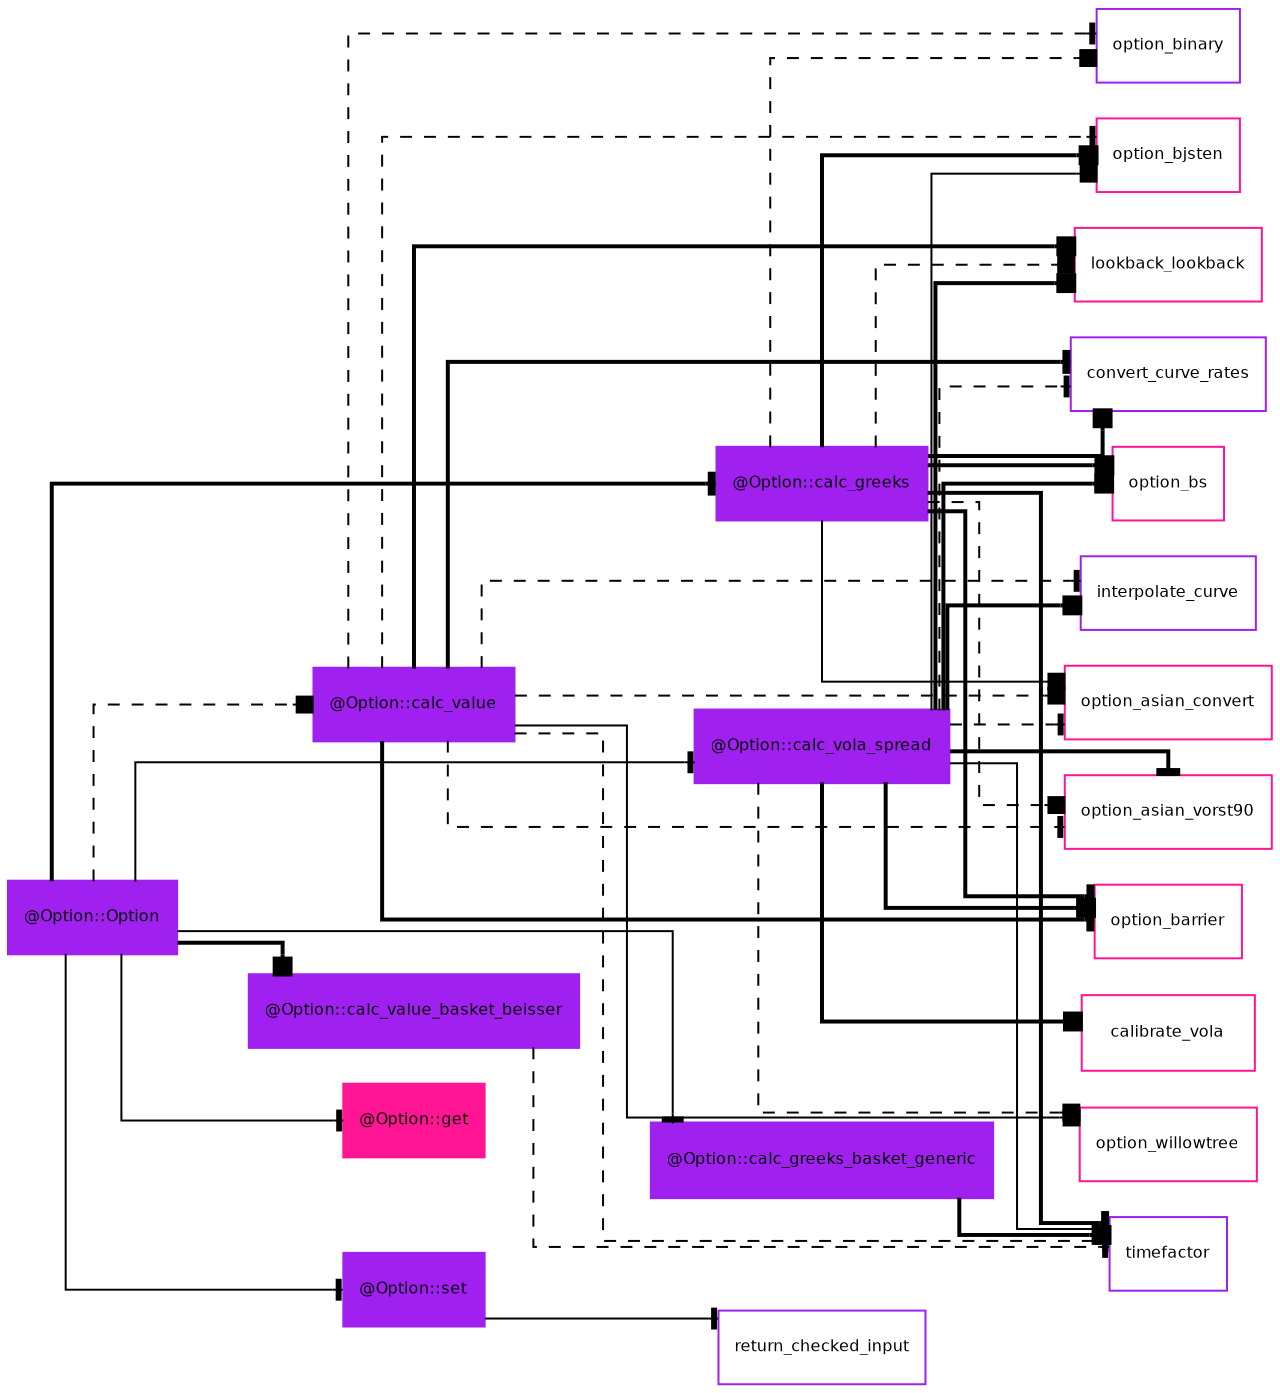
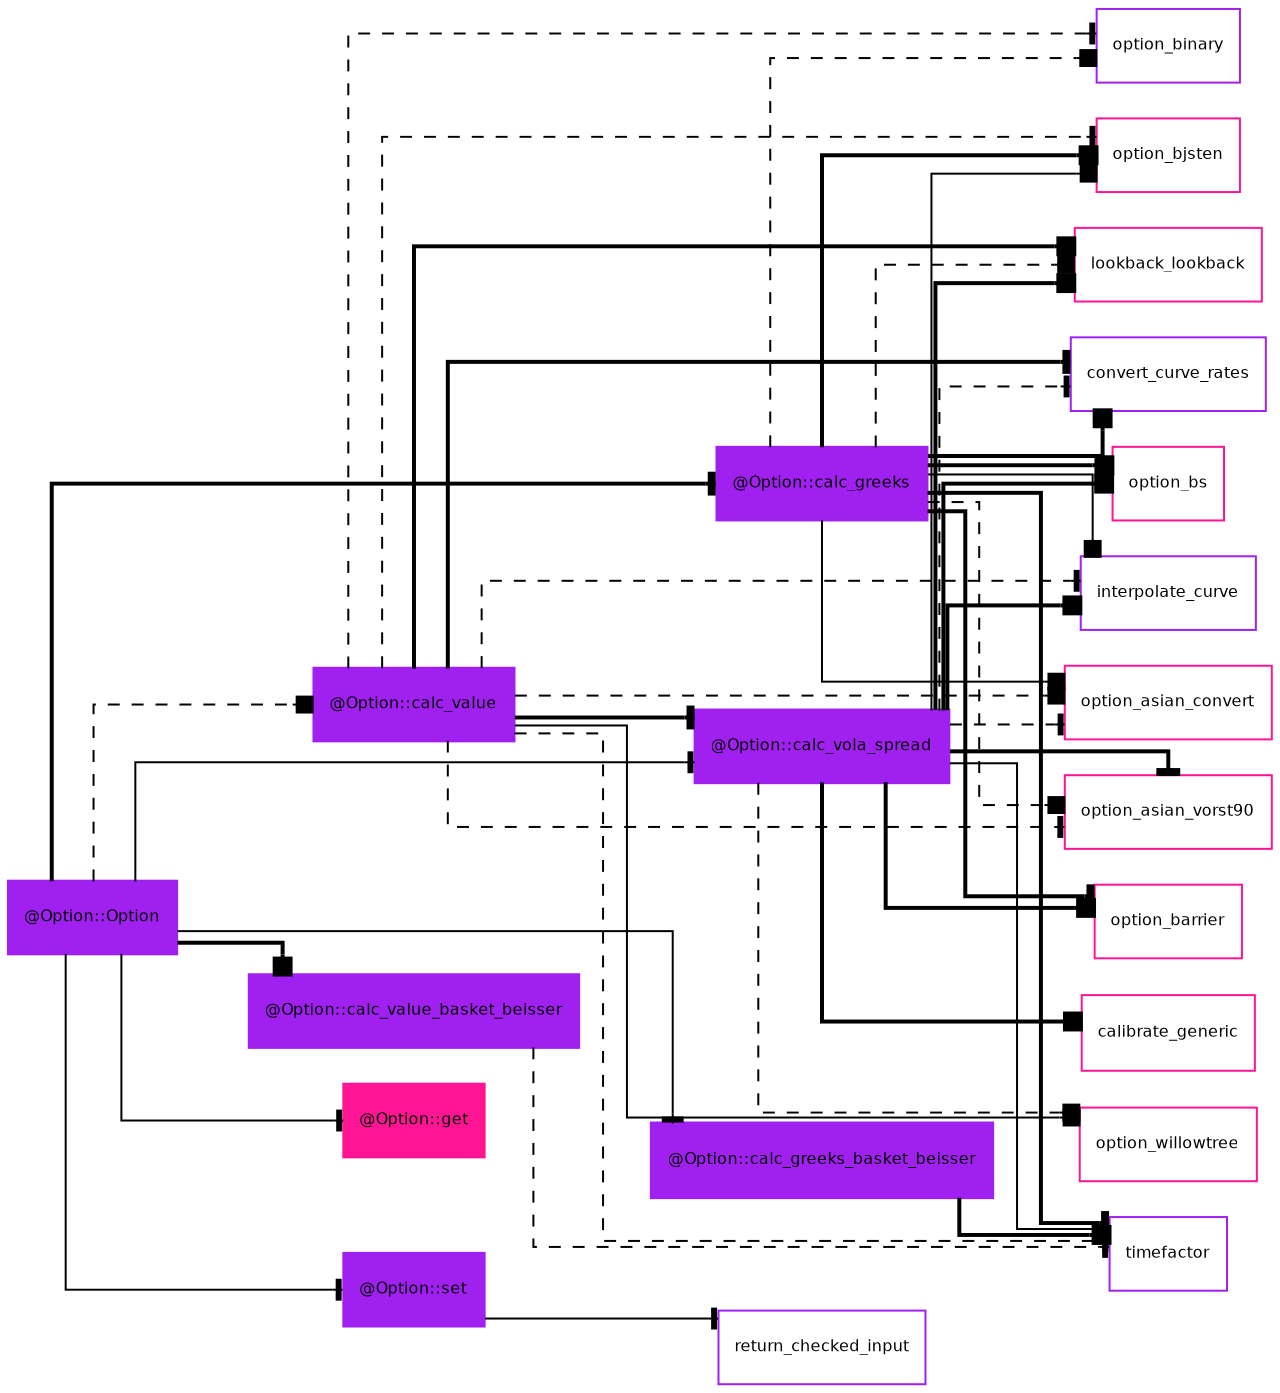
edge "@Option::calc_greeks" -> "interpolate_curve": added
edge "@Option::calc_value" -> "option_barrier": now "@Option::calc_value" -> "@Option::calc_vola_spread"
node "calibrate_vola": label "calibrate_vola" -> "calibrate_generic"
node "@Option::calc_greeks_basket_generic": label "@Option::calc_greeks_basket_generic" -> "@Option::calc_greeks_basket_beisser"
